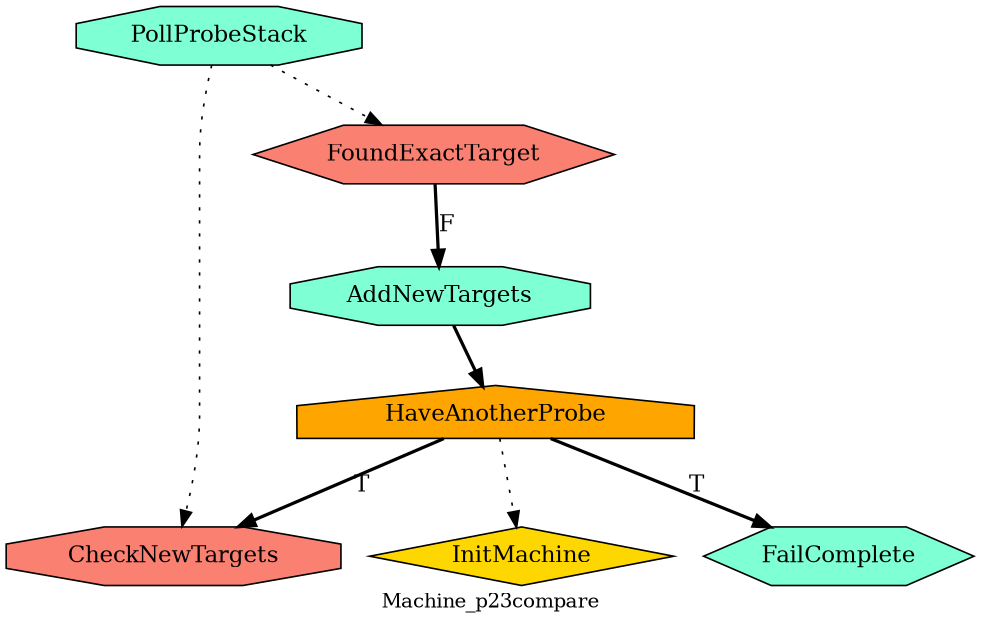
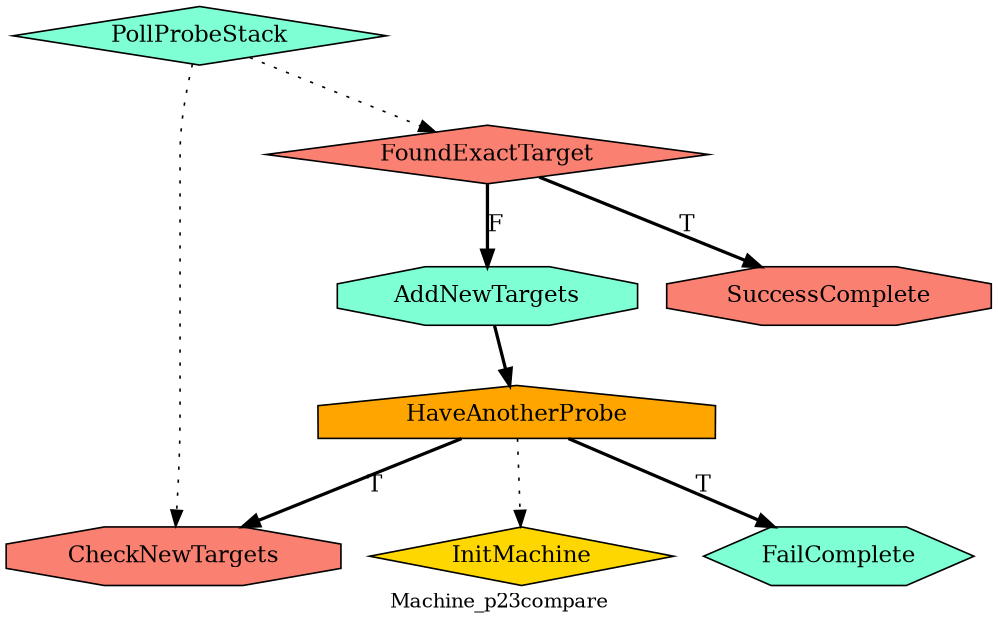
node "PollProbeStack": shape octagon -> diamond
node "FoundExactTarget": shape hexagon -> diamond
node "SuccessComplete": added
